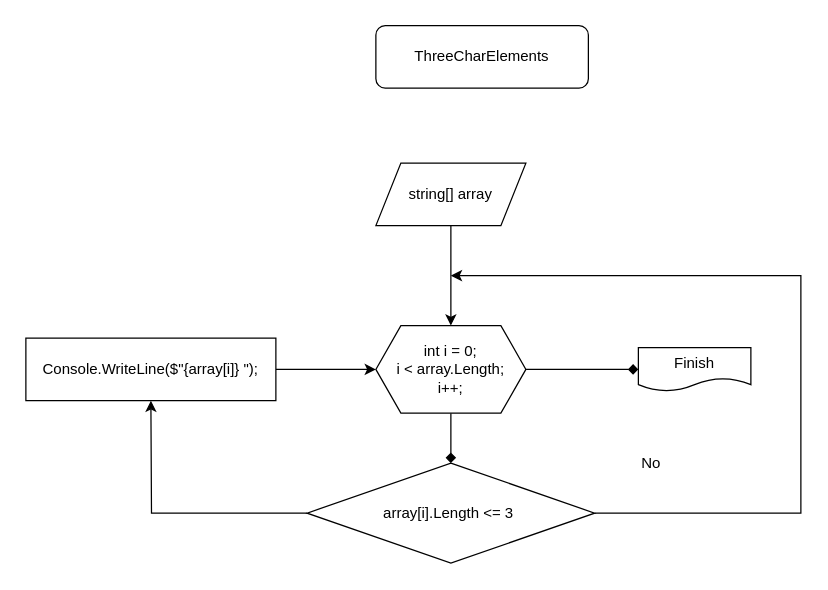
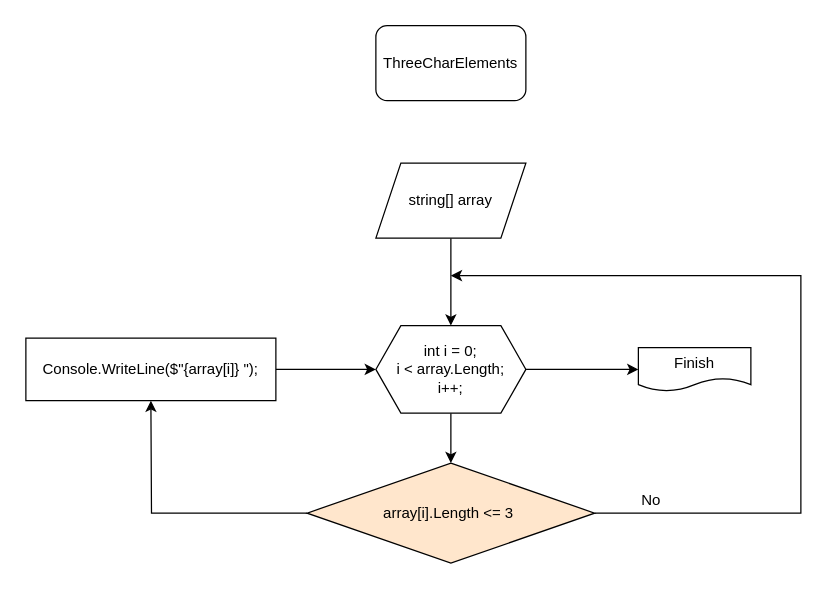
node "ThreeCharElements": size 213x63 -> 150x75
node "string[] array": size 150x63 -> 150x75
edge "int i = 0; i < array.Length; i++;" -> "Finish": arrowhead diamond -> classic
edge "int i = 0; i < array.Length; i++;" -> "array[i].Length <= 3": arrowhead diamond -> classic
node "No": moved (651, 463) -> (651, 501)
node "array[i].Length <= 3": fillcolor #ffffff -> #ffe6cc
